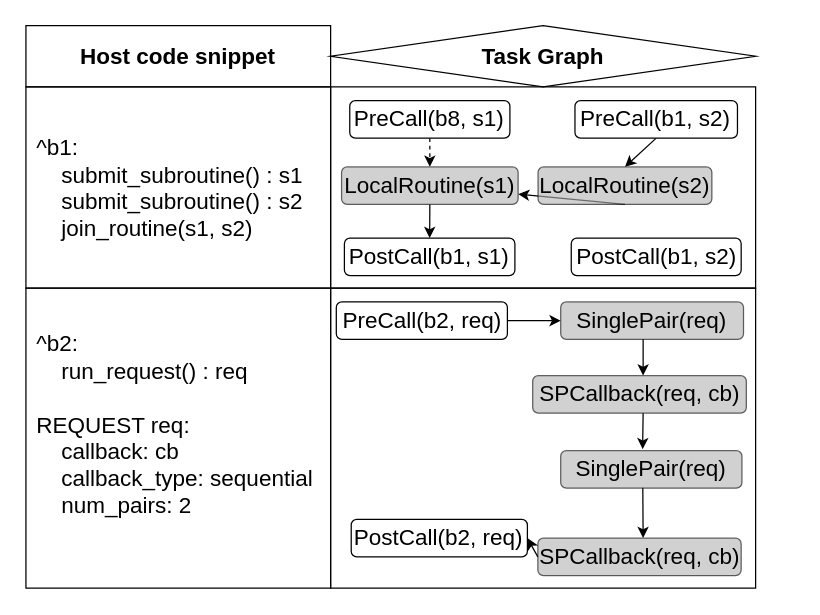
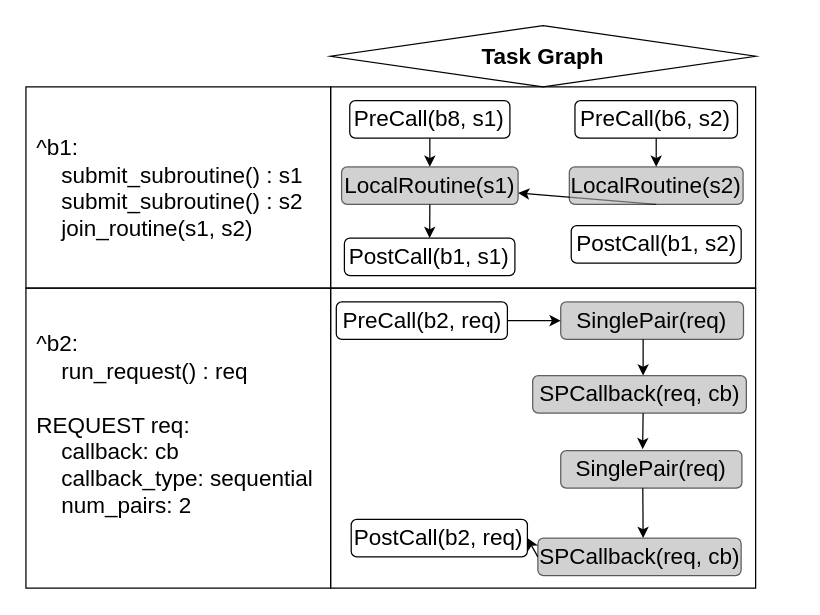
node "Host code snippet": removed
node "PreCall(b1, s2)": label "PreCall(b1, s2)" -> "PreCall(b6, s2)"
edge "PreCall(b8, s1)" -> "LocalRoutine(s1)": style dashed -> solid
node "LocalRoutine(s2)": moved (625, 186) -> (656, 186)
node "PostCall(b1, s2)": moved (656, 257) -> (656, 244)
